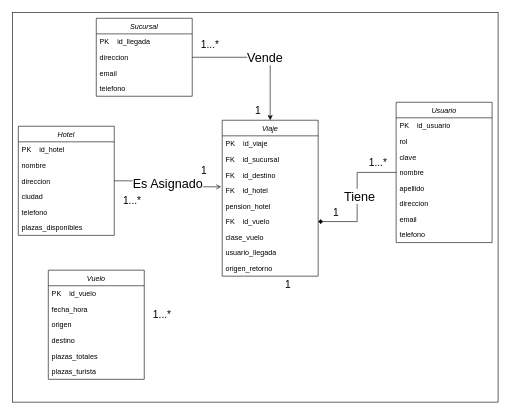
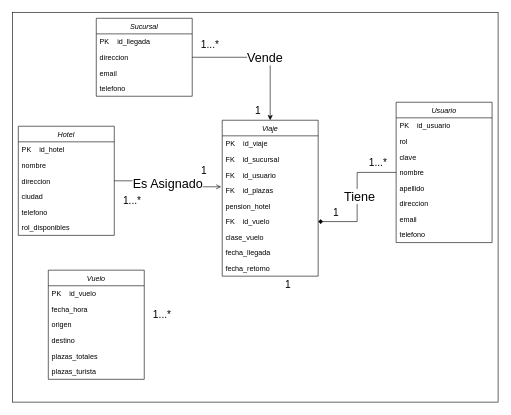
node "FK id_destino": label "FK id_destino" -> "FK id_usuario"
node "FK id_hotel": label "FK id_hotel" -> "FK id_plazas"
node "plazas_disponibles": label "plazas_disponibles" -> "rol_disponibles"
node "usuario_llegada": label "usuario_llegada" -> "fecha_llegada"
node "origen_retorno": label "origen_retorno" -> "fecha_retorno"
